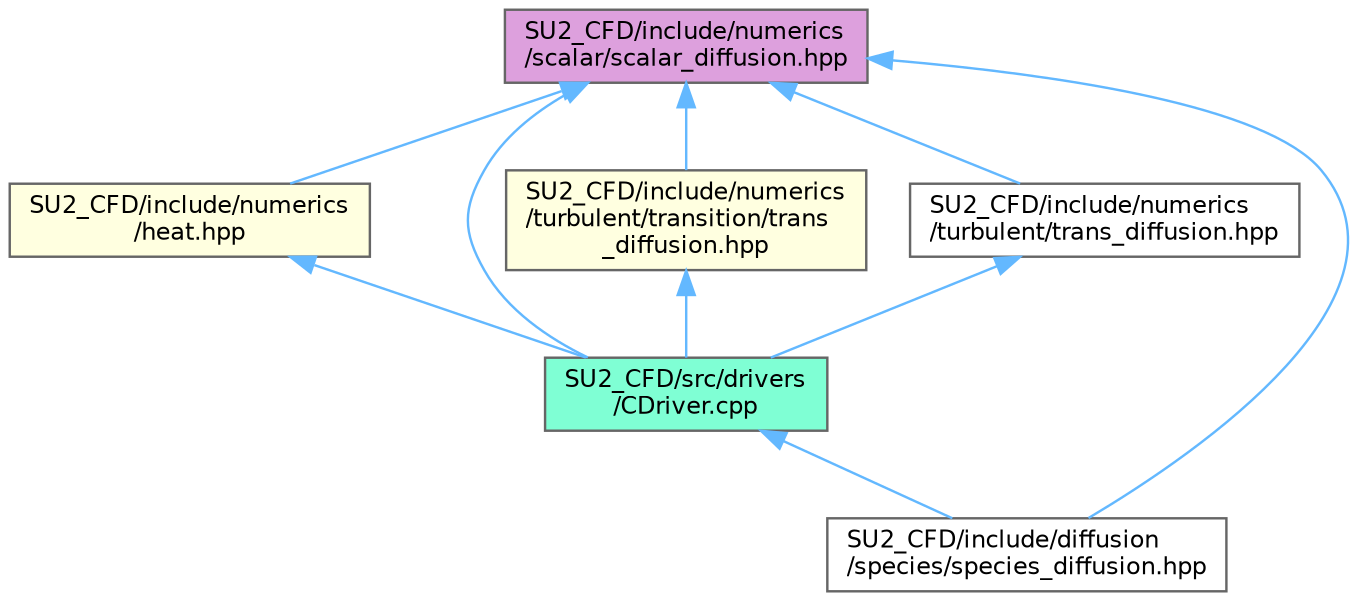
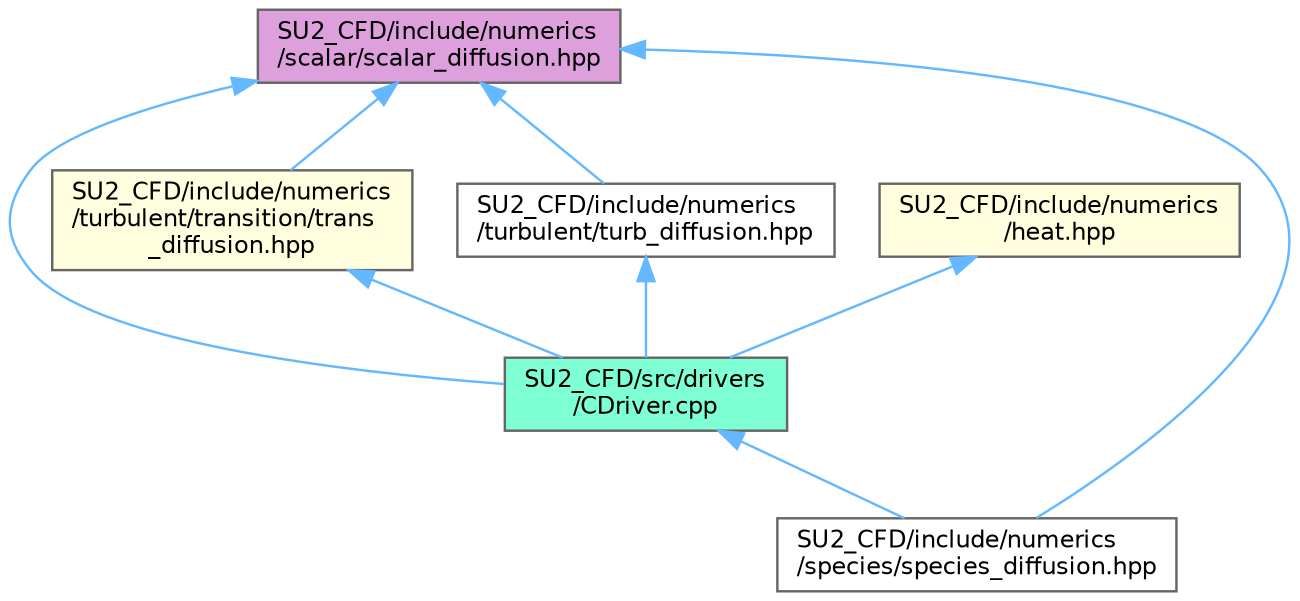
edge "SU2_CFD/include/numerics /heat.hpp" -> "SU2_CFD/include/numerics /scalar/scalar_diffusion.hpp": removed
node "SU2_CFD/include/numerics /turbulent/trans_diffusion.hpp": label "SU2_CFD/include/numerics /turbulent/trans_diffusion.hpp" -> "SU2_CFD/include/numerics /turbulent/turb_diffusion.hpp"
node "SU2_CFD/include/diffusion /species/species_diffusion.hpp": label "SU2_CFD/include/diffusion /species/species_diffusion.hpp" -> "SU2_CFD/include/numerics /species/species_diffusion.hpp"
